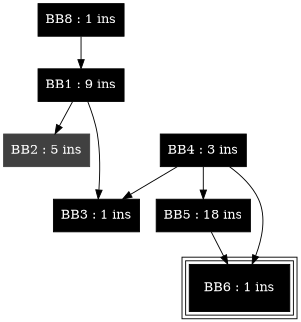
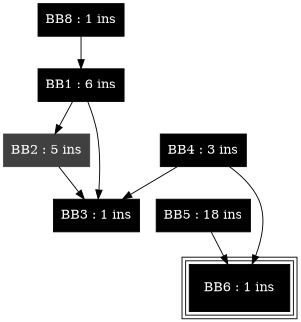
node "BB1 : 9 ins": label "BB1 : 9 ins" -> "BB1 : 6 ins"
edge "BB4 : 3 ins" -> "BB5 : 18 ins": removed
edge "BB2 : 5 ins" -> "BB3 : 1 ins": added
